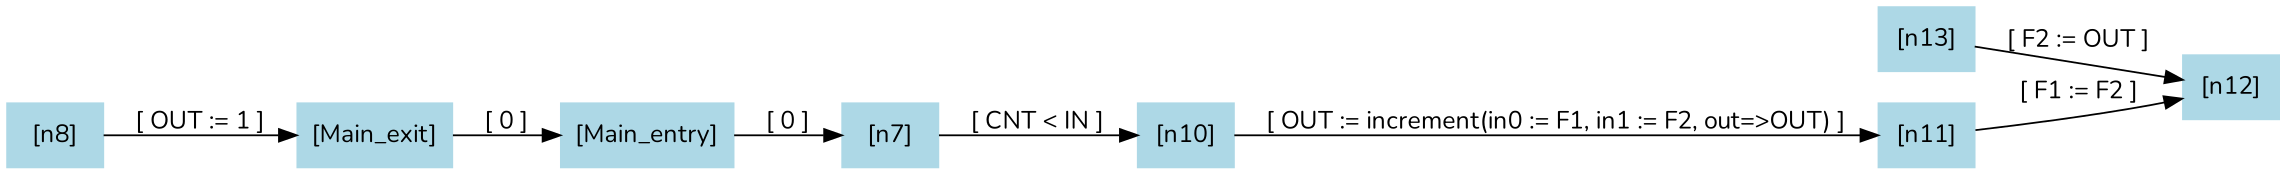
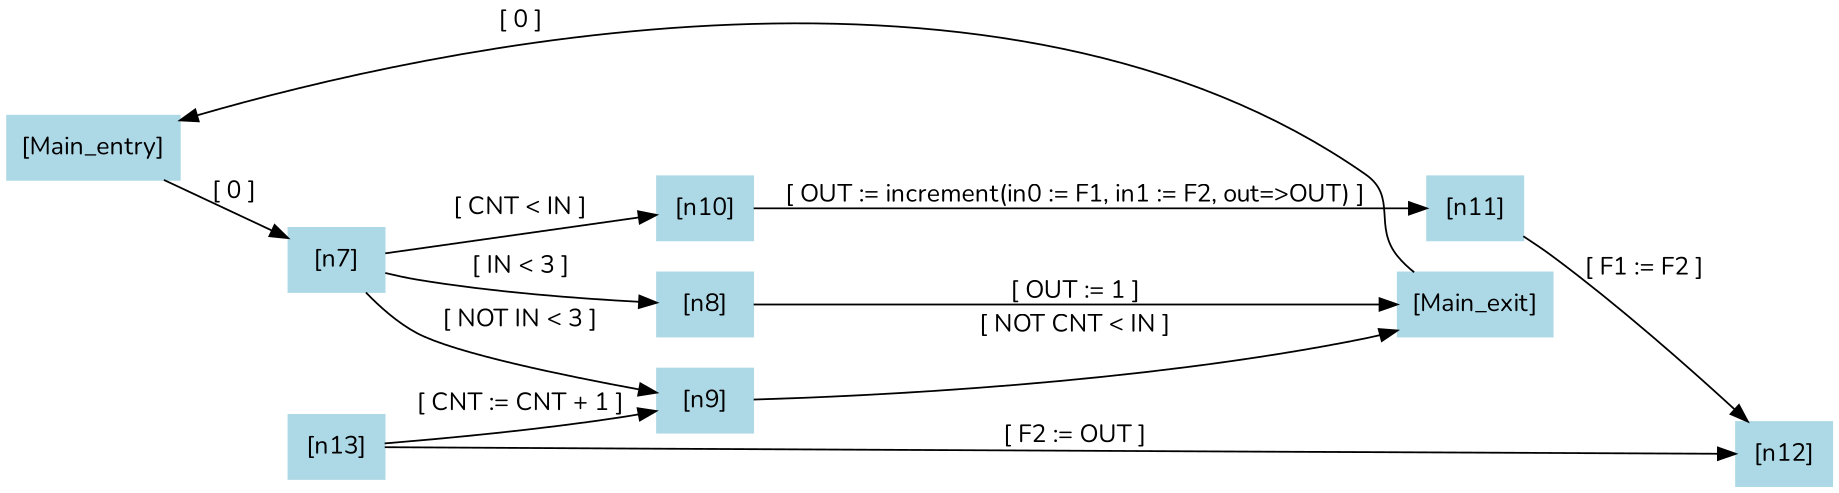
edge "[n7]" -> "[n8]": added, label "[ IN < 3 ]"
node "[n9]": added
